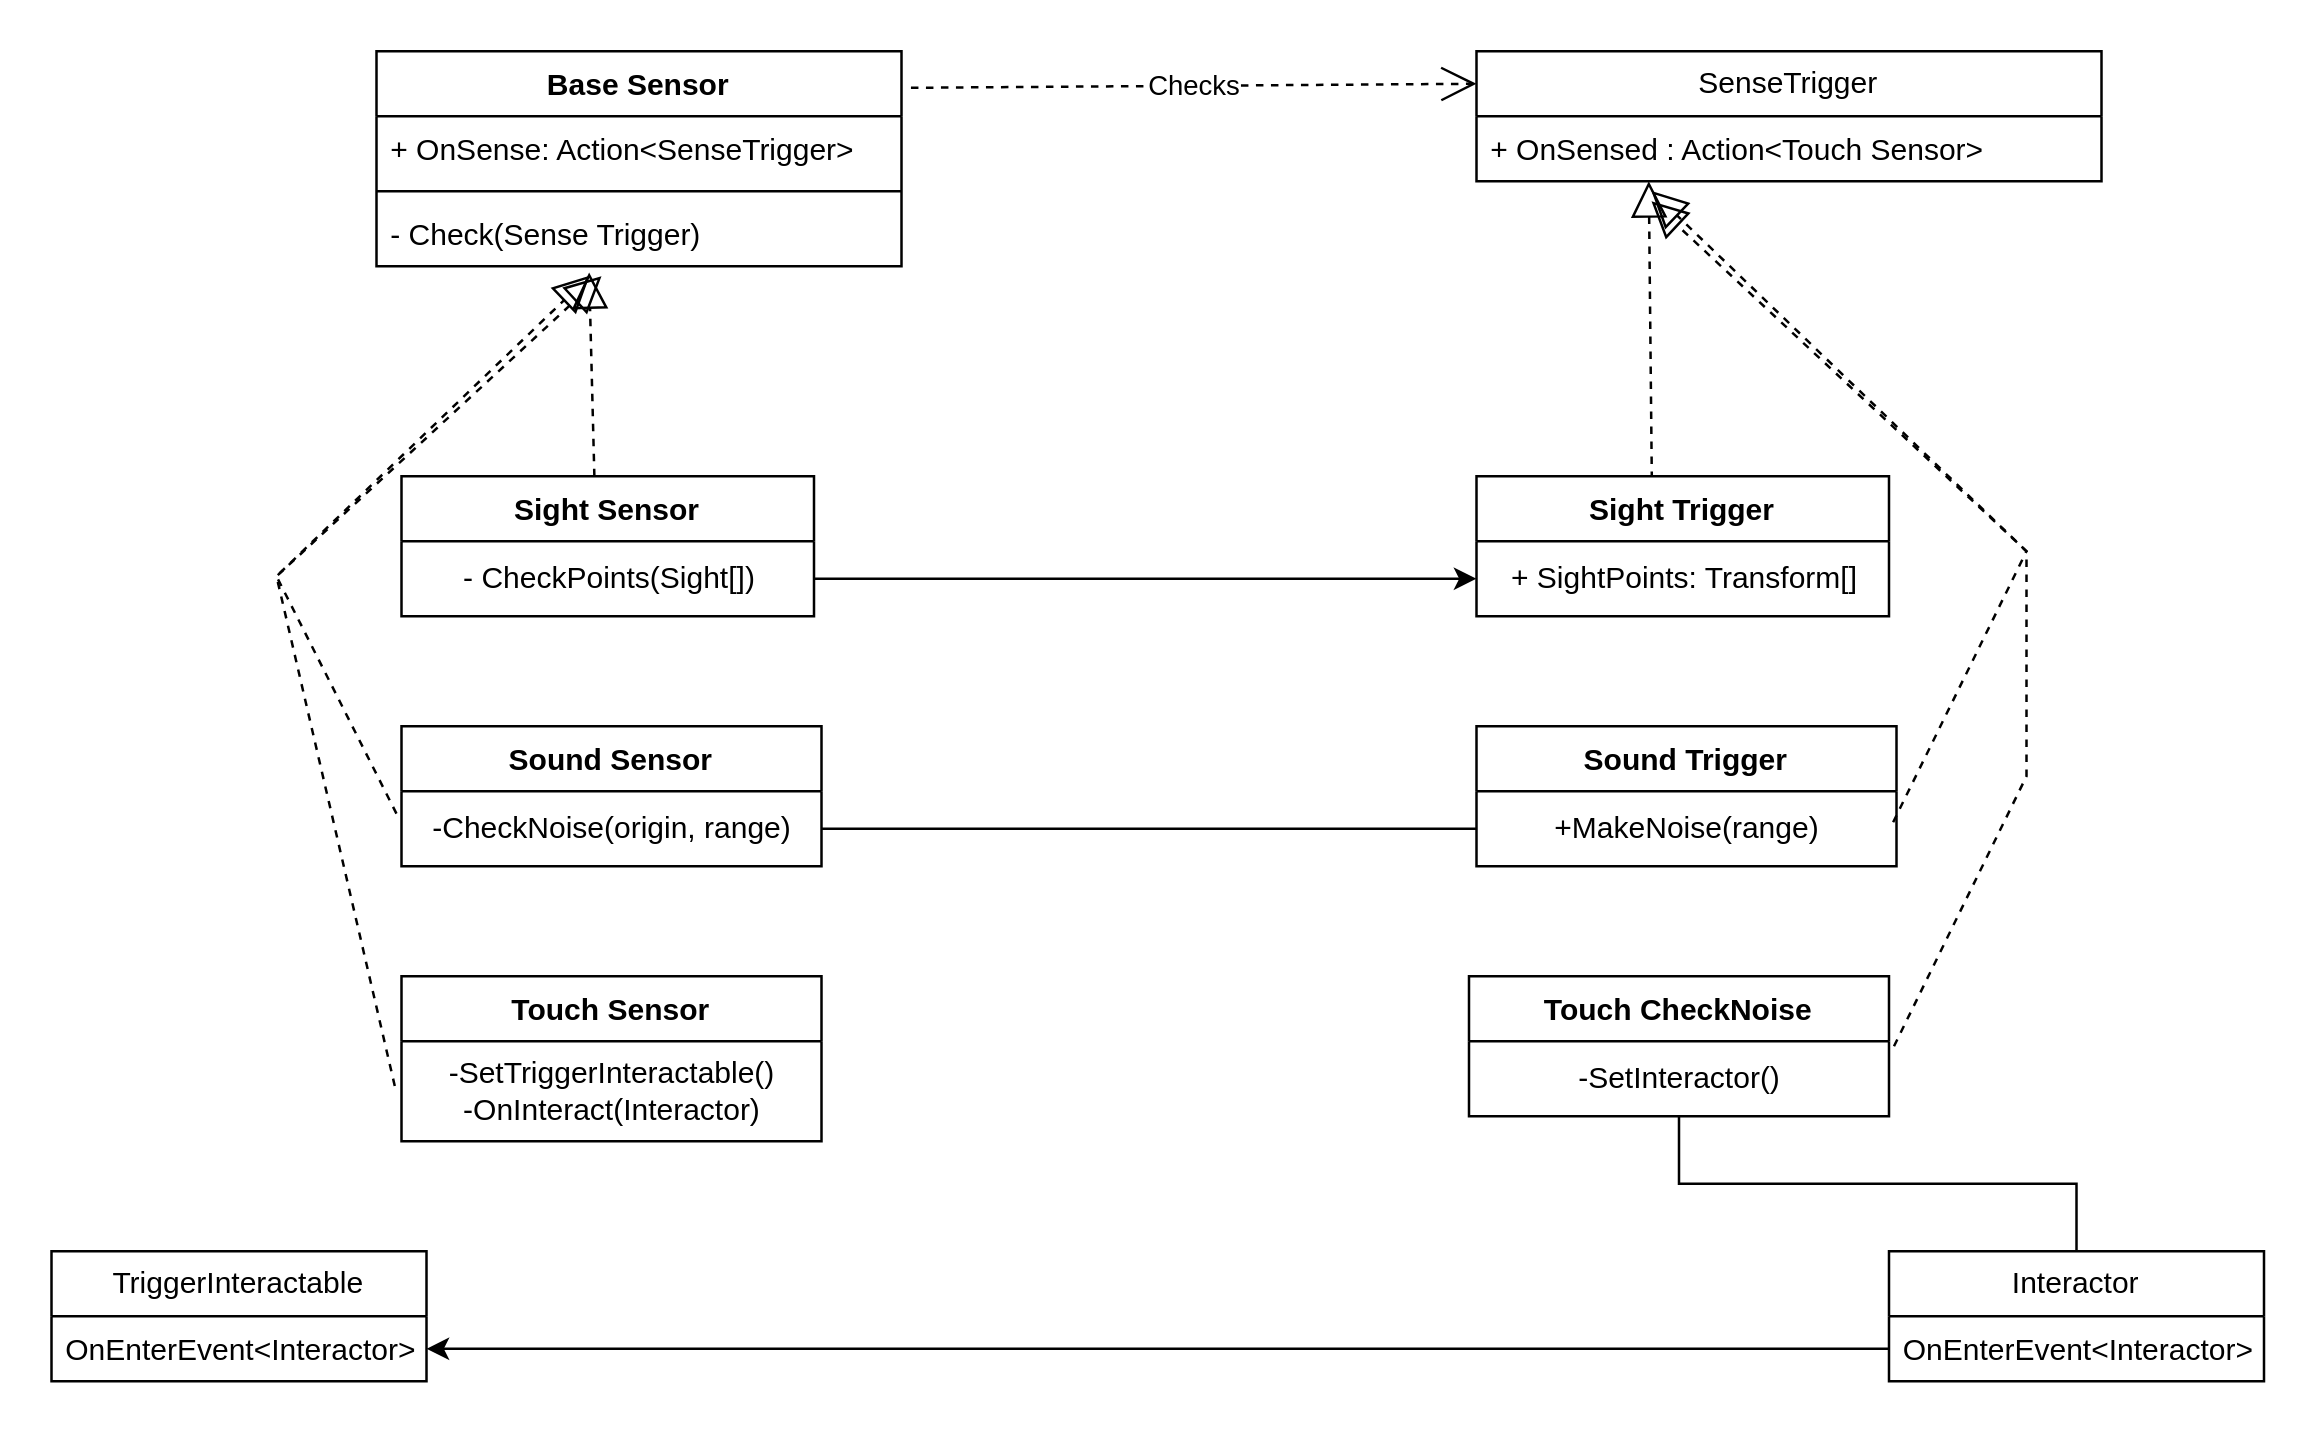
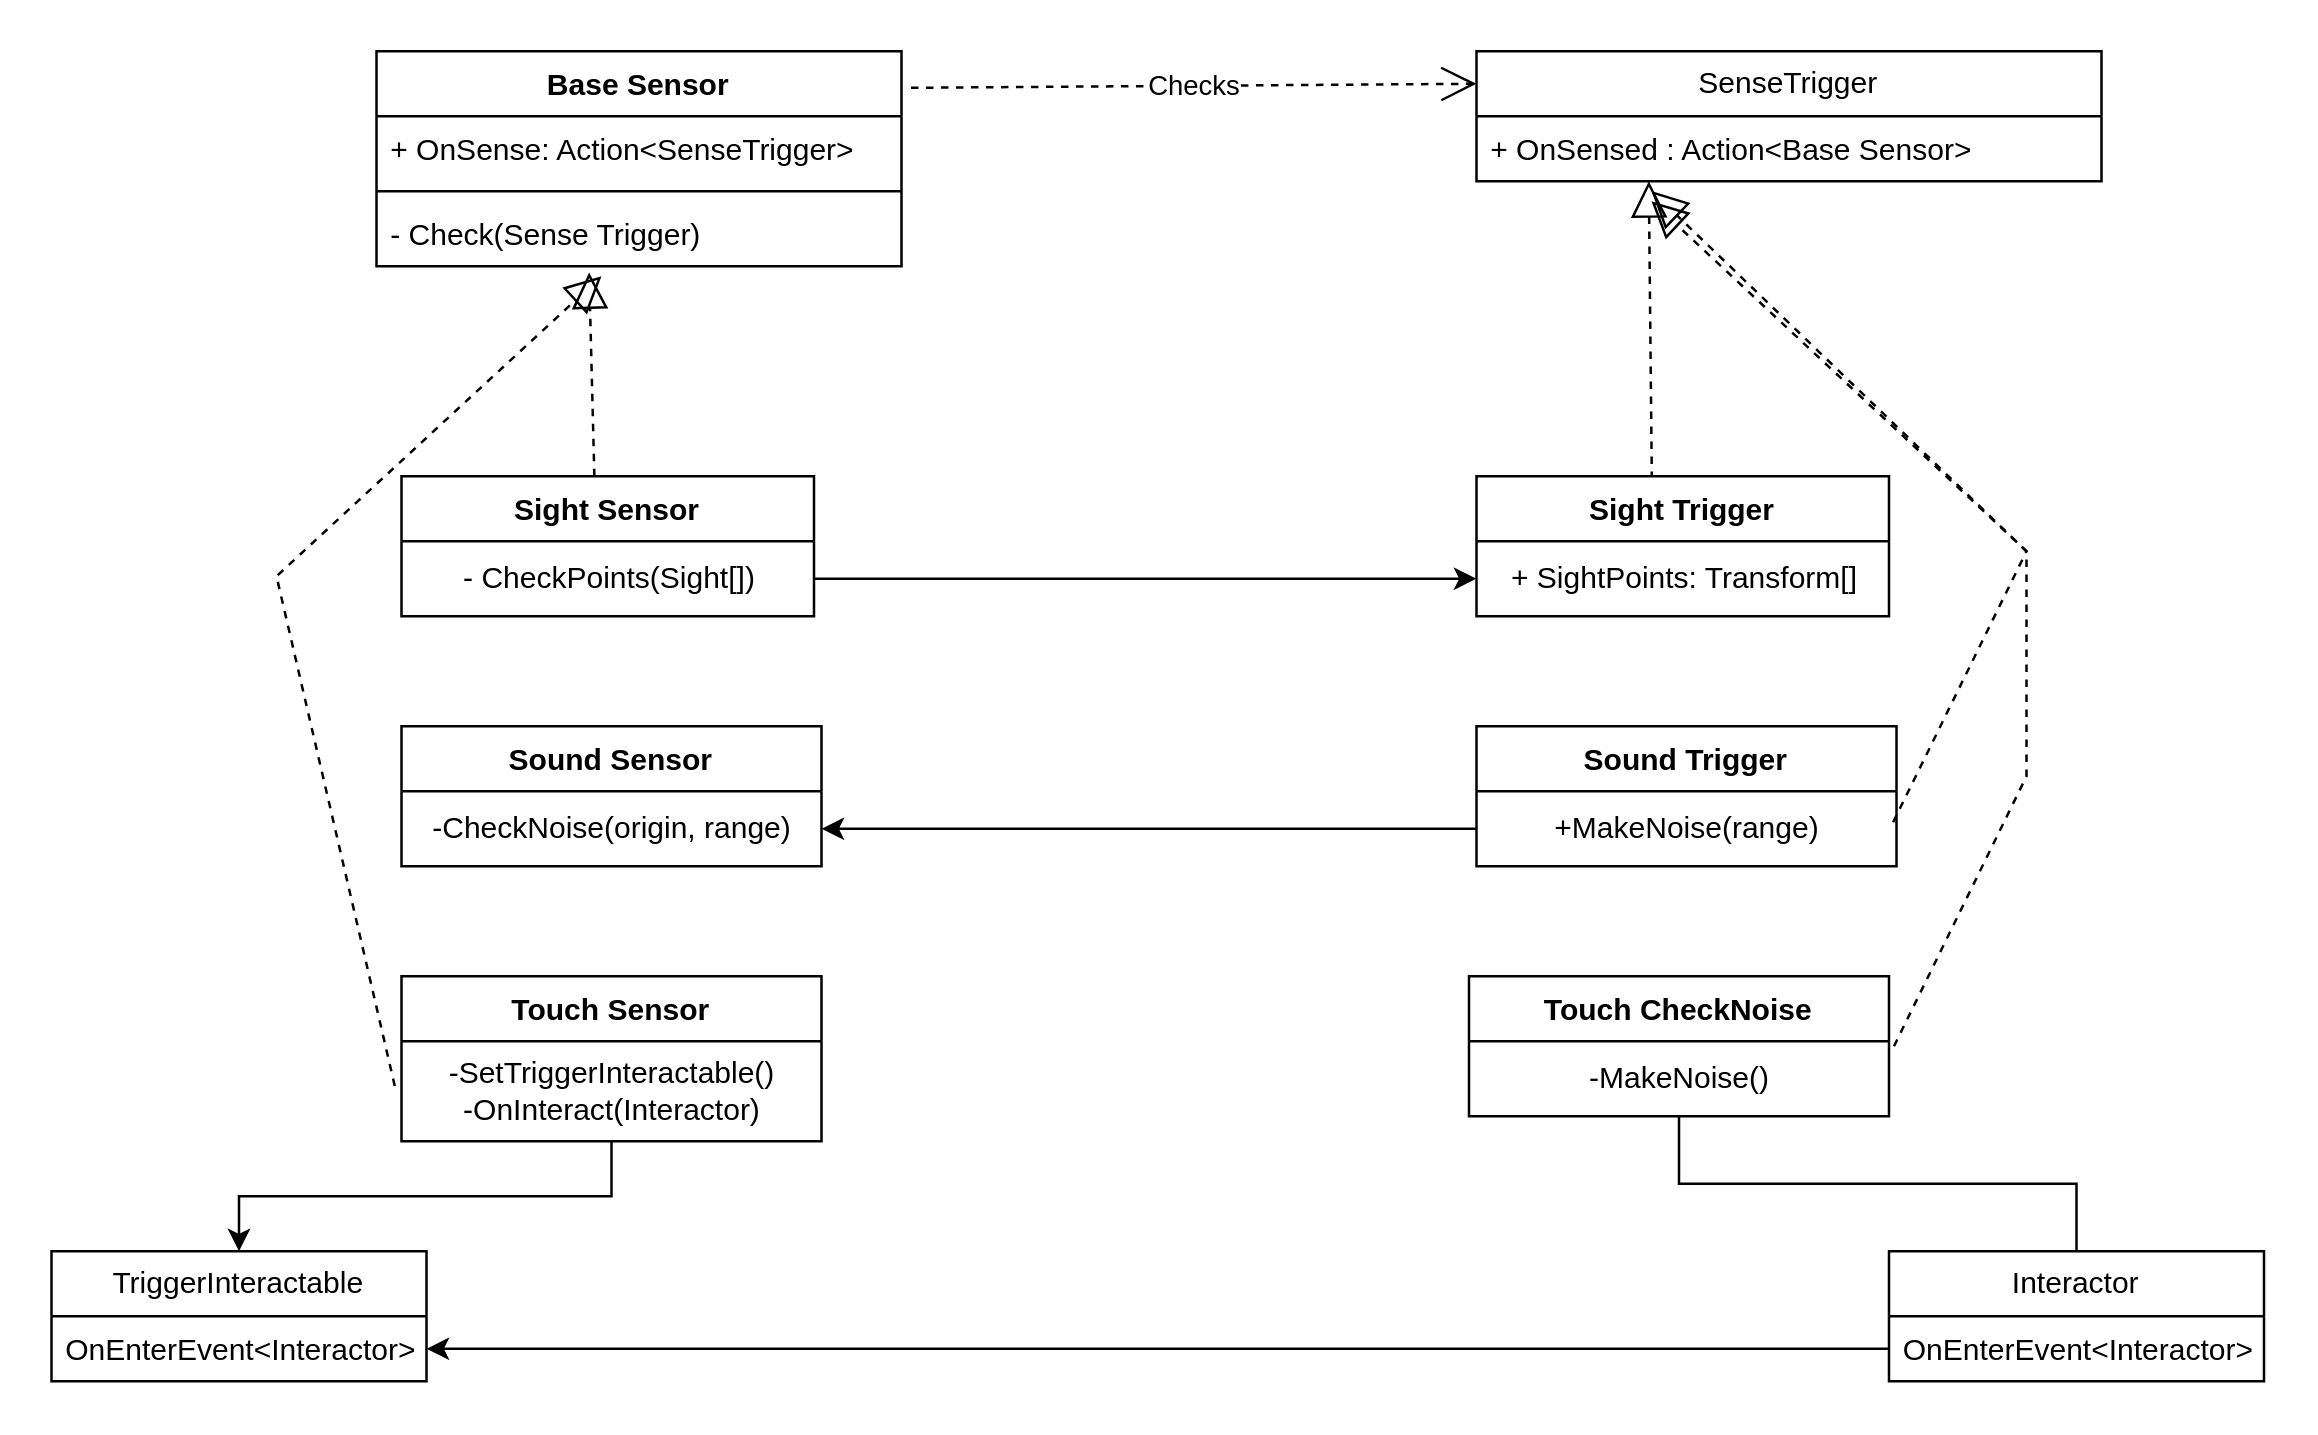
node "+ OnSensed : Action<Touch Sensor>": label "+ OnSensed : Action<Touch Sensor>" -> "+ OnSensed : Action<Base Sensor>"
edge "-CheckNoise(origin, range)" -> "- Check(Sense Trigger)": removed
edge "-CheckNoise(origin, range)" -- "+MakeNoise(range)": arrowhead none -> classic
node "-SetInteractor()": label "-SetInteractor()" -> "-MakeNoise()"
edge "-SetTriggerInteractable() -OnInteract(Interactor)" -> "TriggerInteractable": added
